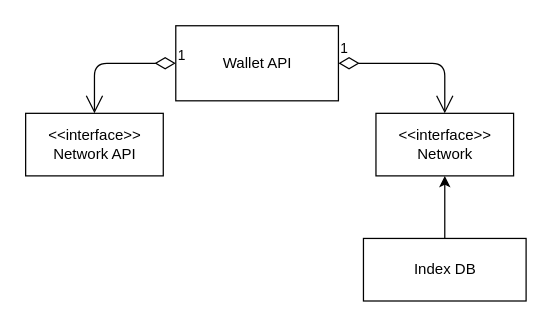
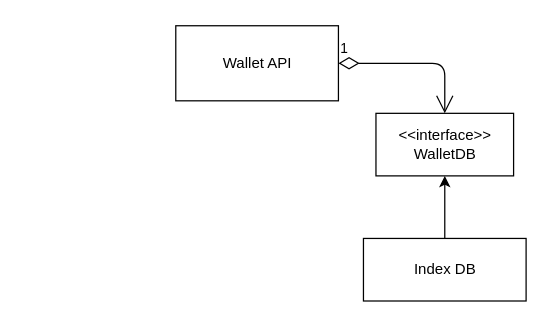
edge "Wallet API" -- "<<interface>> Network API": removed, label "1"
node "<<interface>> Network API": removed
node "<<interface>> Network": label "<<interface>> Network" -> "<<interface>> WalletDB"
